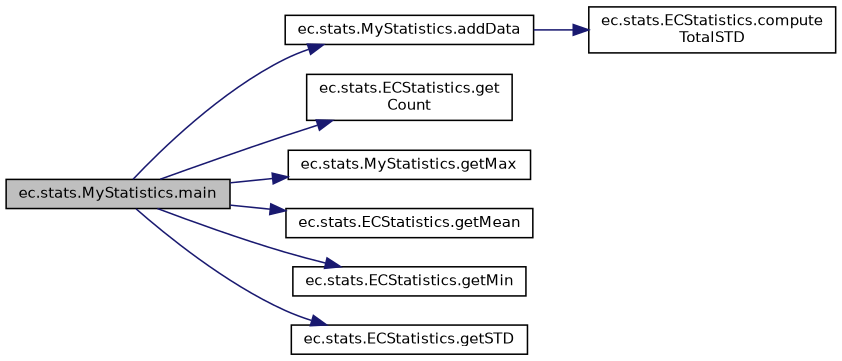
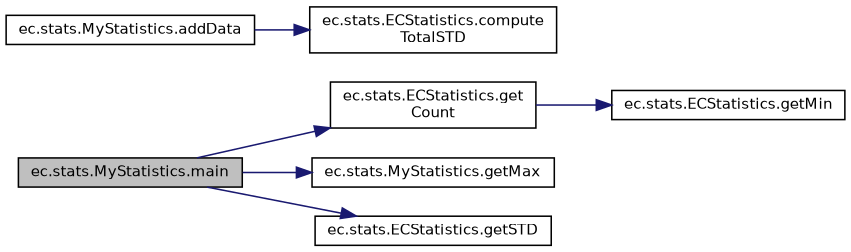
edge "ec.stats.MyStatistics.main" -> "ec.stats.MyStatistics.addData": removed
node "ec.stats.ECStatistics.getMean": removed
edge "ec.stats.MyStatistics.main" -> "ec.stats.ECStatistics.getMin": now "ec.stats.ECStatistics.get Count" -> "ec.stats.ECStatistics.getMin"
